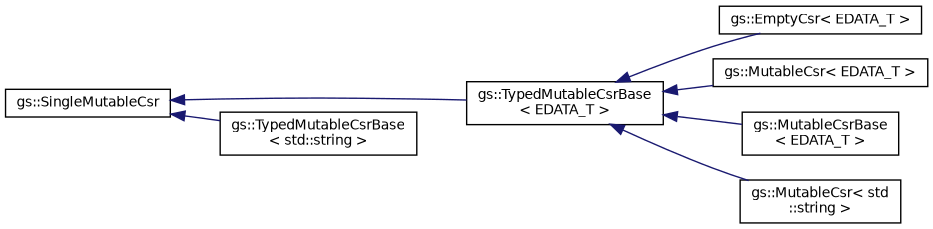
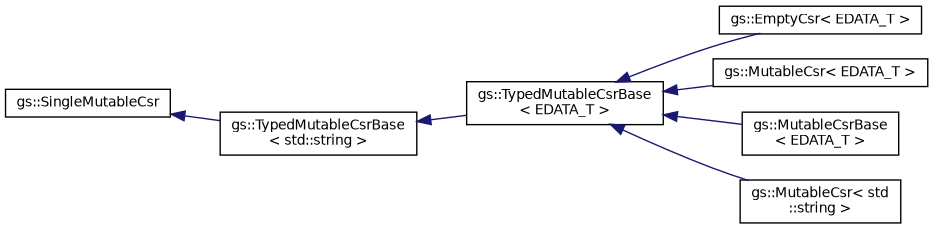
edge "gs::TypedMutableCsrBase < EDATA_T >" -> "gs::SingleMutableCsr": now "gs::TypedMutableCsrBase < EDATA_T >" -> "gs::TypedMutableCsrBase < std::string >"
